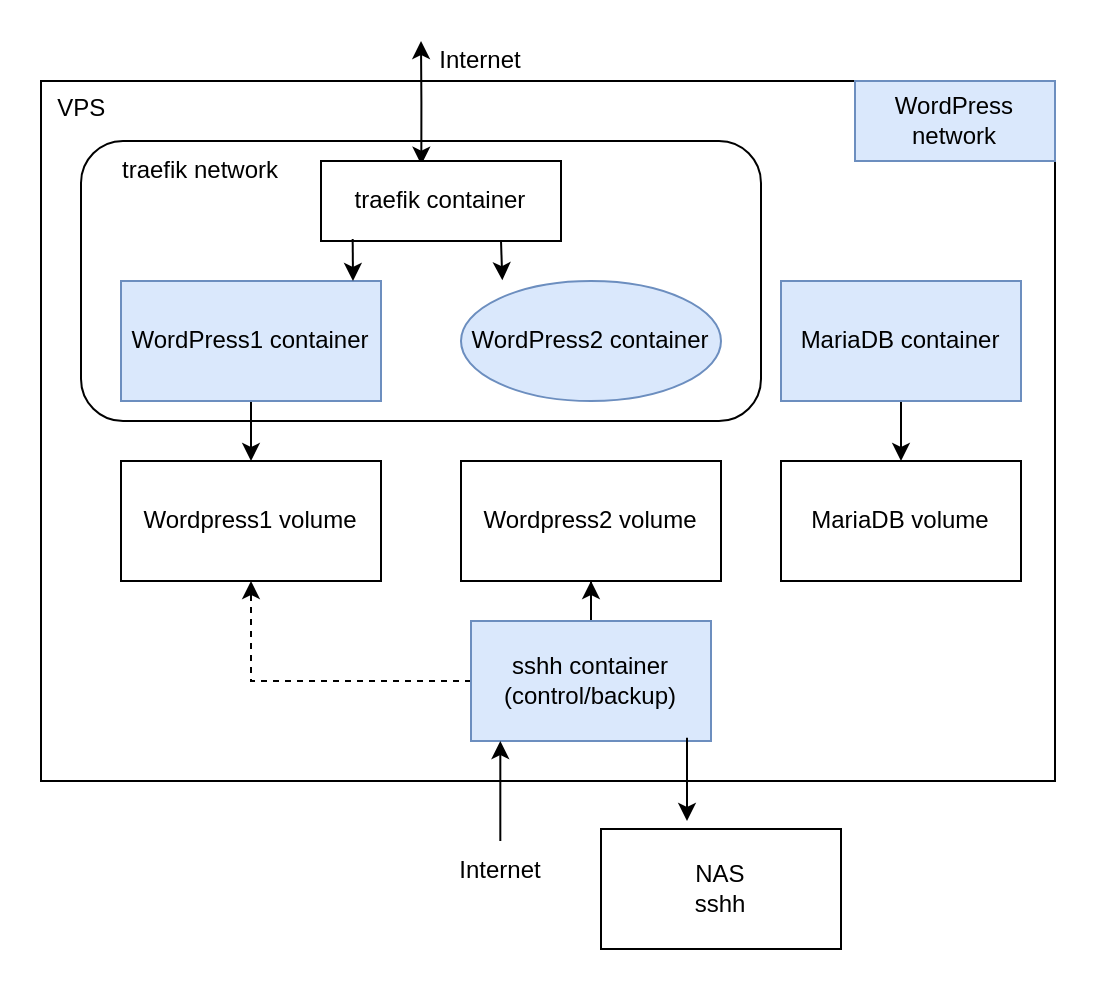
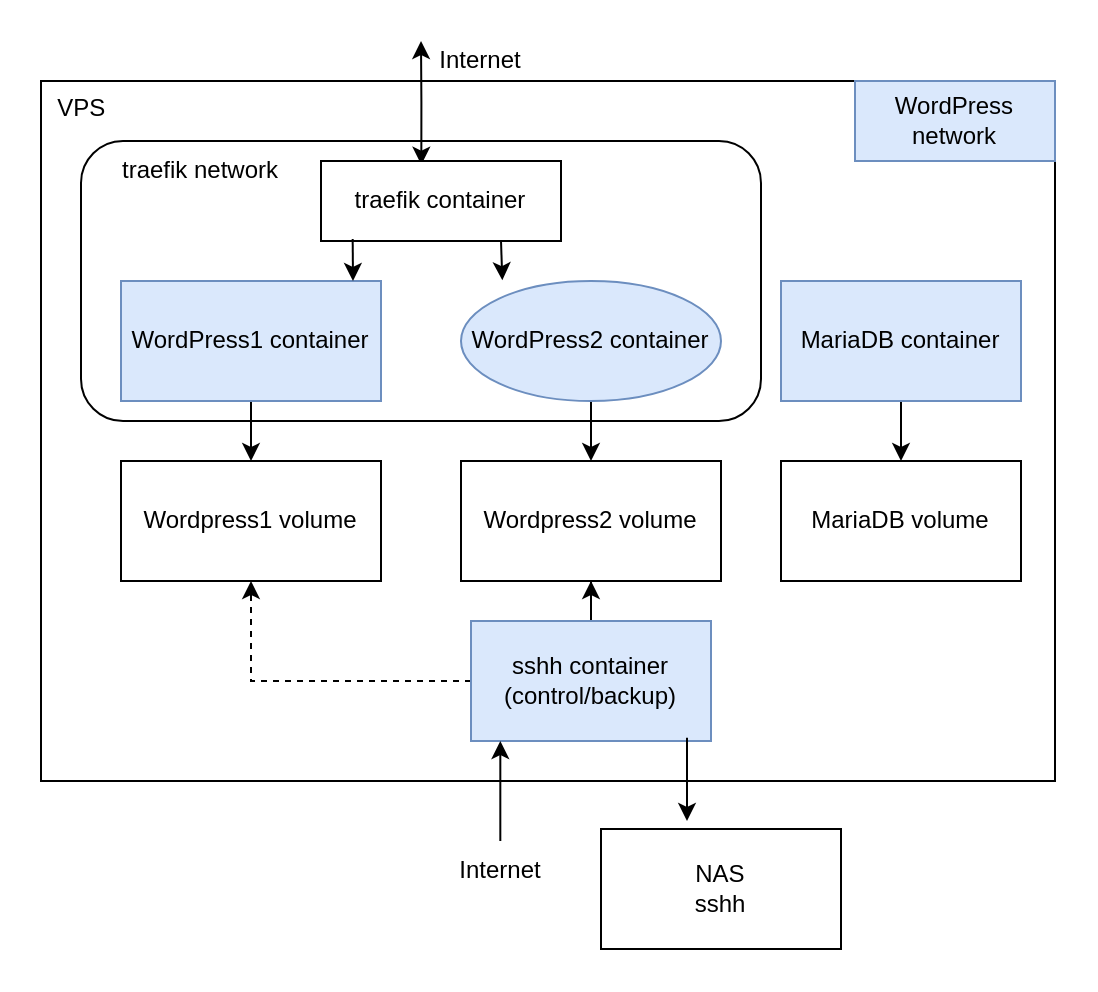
edge "WordPress2 container" -> "Wordpress2 volume": added
